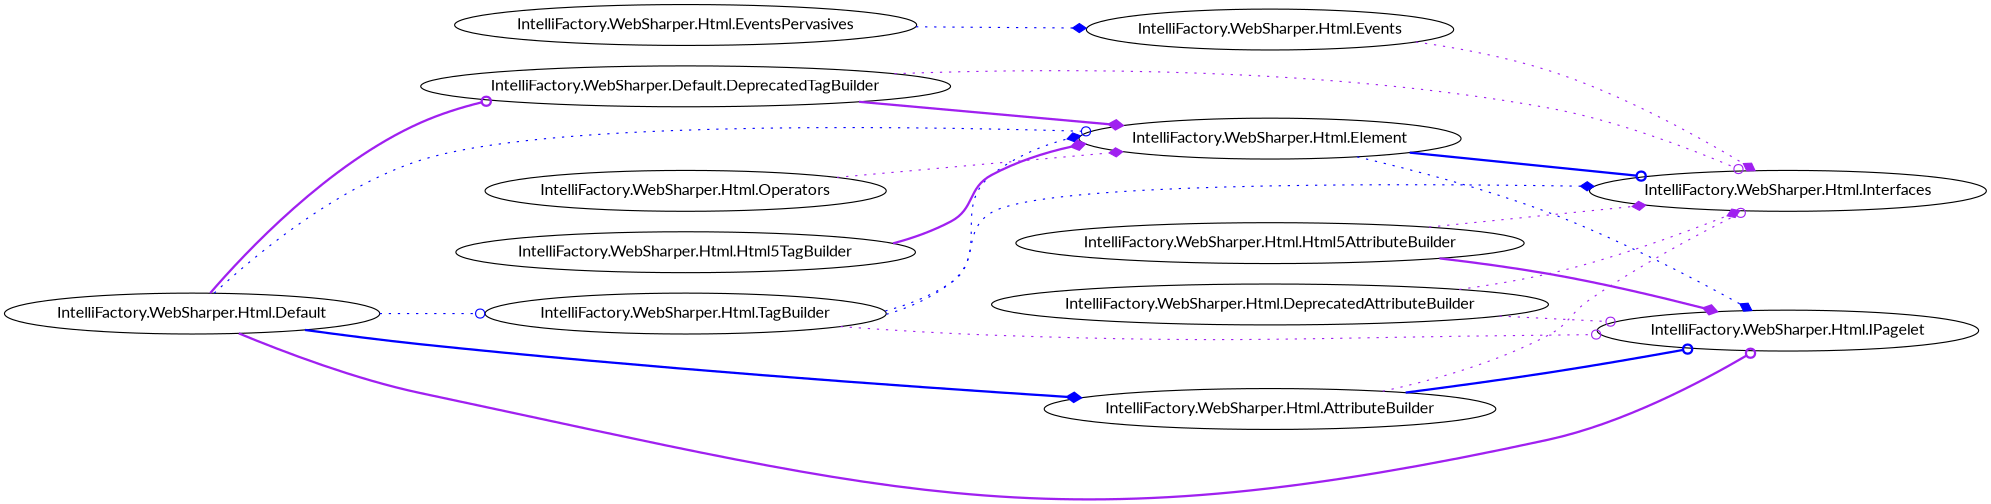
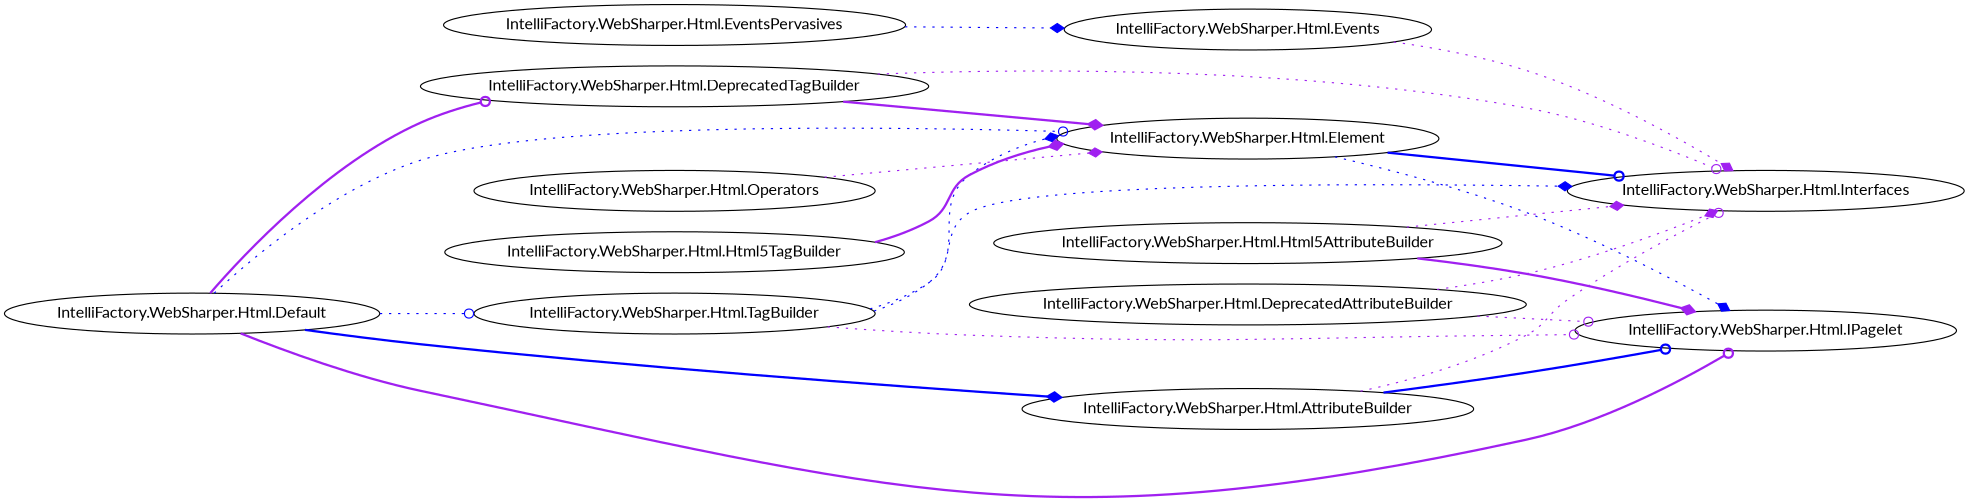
node "IntelliFactory.WebSharper.Default.DeprecatedTagBuilder": label "IntelliFactory.WebSharper.Default.DeprecatedTagBuilder" -> "IntelliFactory.WebSharper.Html.DeprecatedTagBuilder"
